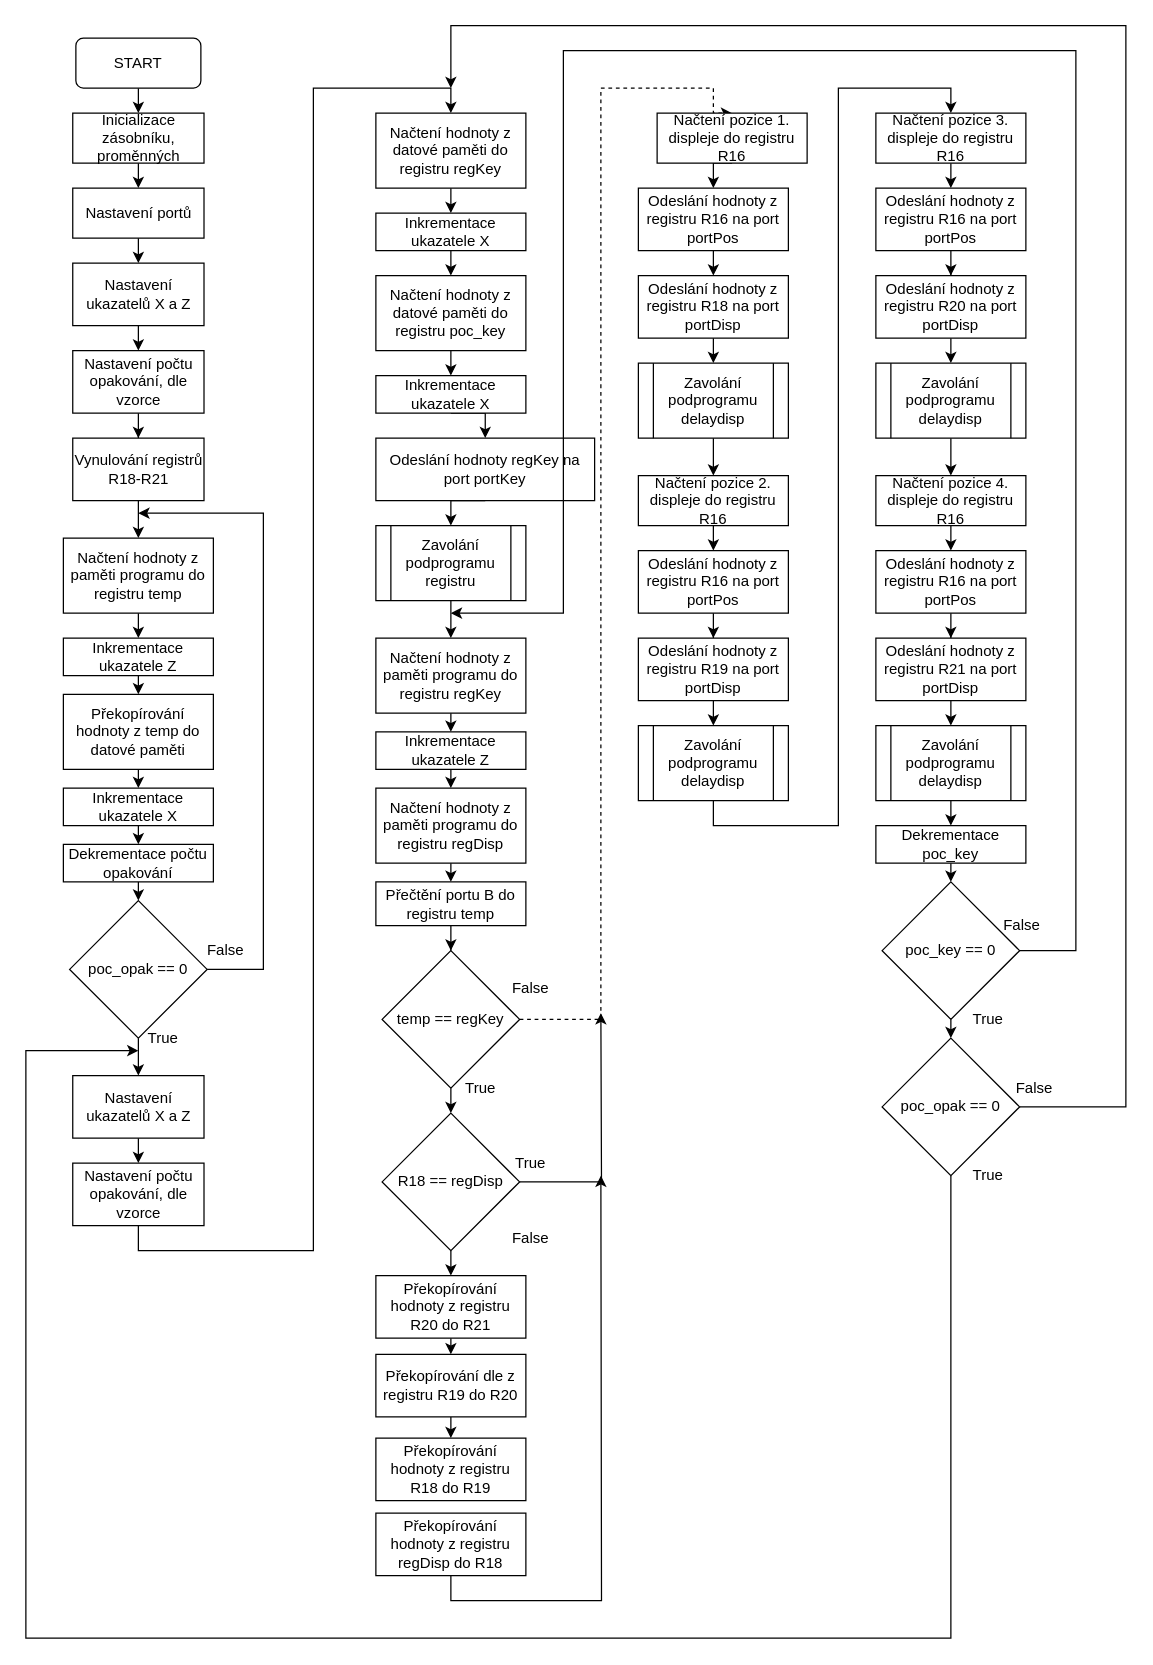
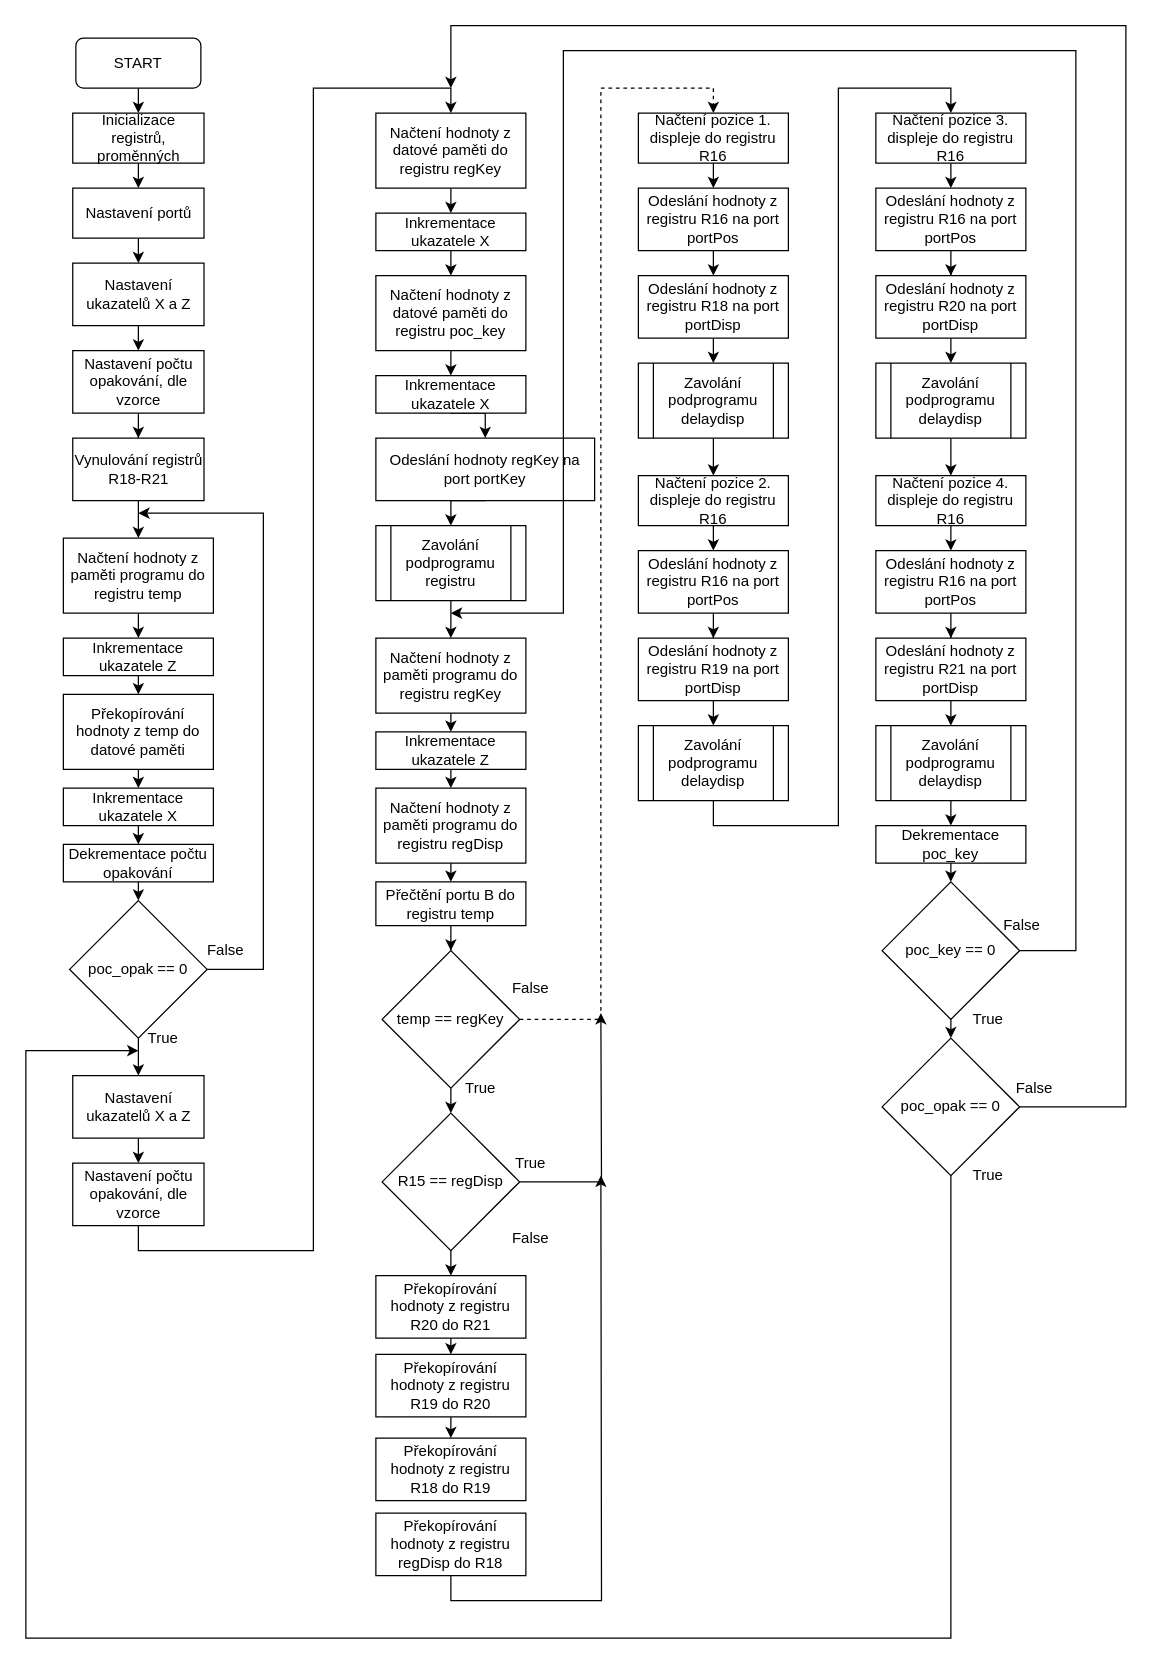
node "Inicializace zásobníku, proměnných": label "Inicializace zásobníku, proměnných" -> "Inicializace registrů, proměnných"
node "Načtení pozice 1. displeje do registru R16": moved (732, 138) -> (713, 138)
node "R18 == regDisp": label "R18 == regDisp" -> "R15 == regDisp"
node "Překopírování dle z registru R19 do R20": label "Překopírování dle z registru R19 do R20" -> "Překopírování hodnoty z registru R19 do R20"
